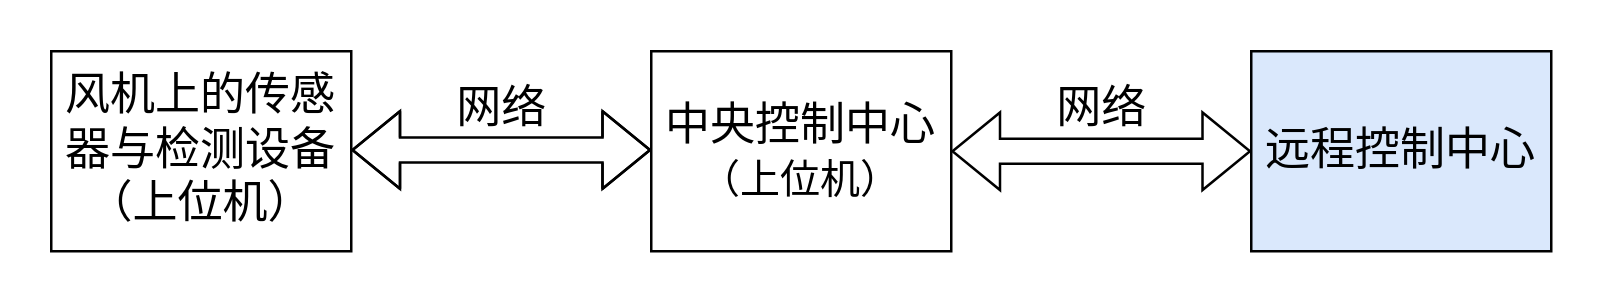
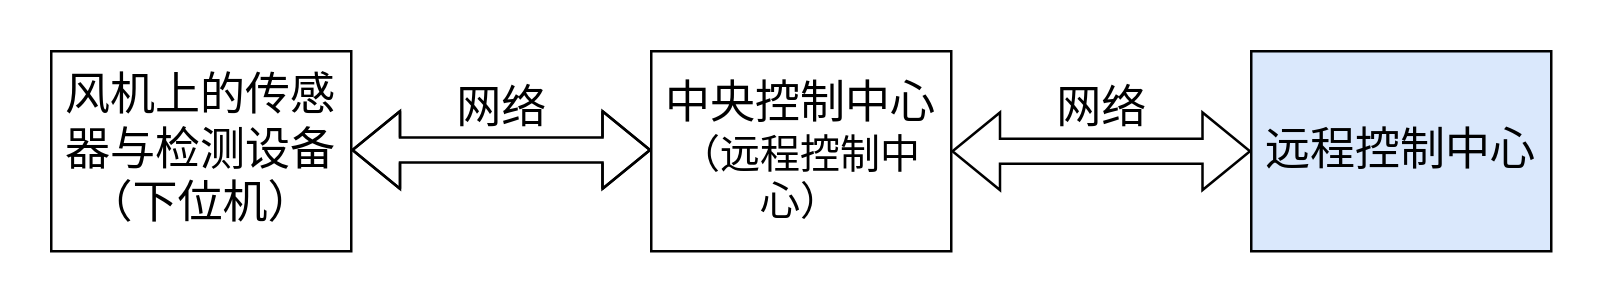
node "风机上的传感器与检测设备 （上位机）": label "风机上的传感器与检测设备 （上位机）" -> "风机上的传感器与检测设备 （下位机）"
node "中央控制中心 （上位机）": label "中央控制中心 （上位机）" -> "中央控制中心 （远程控制中心）"
